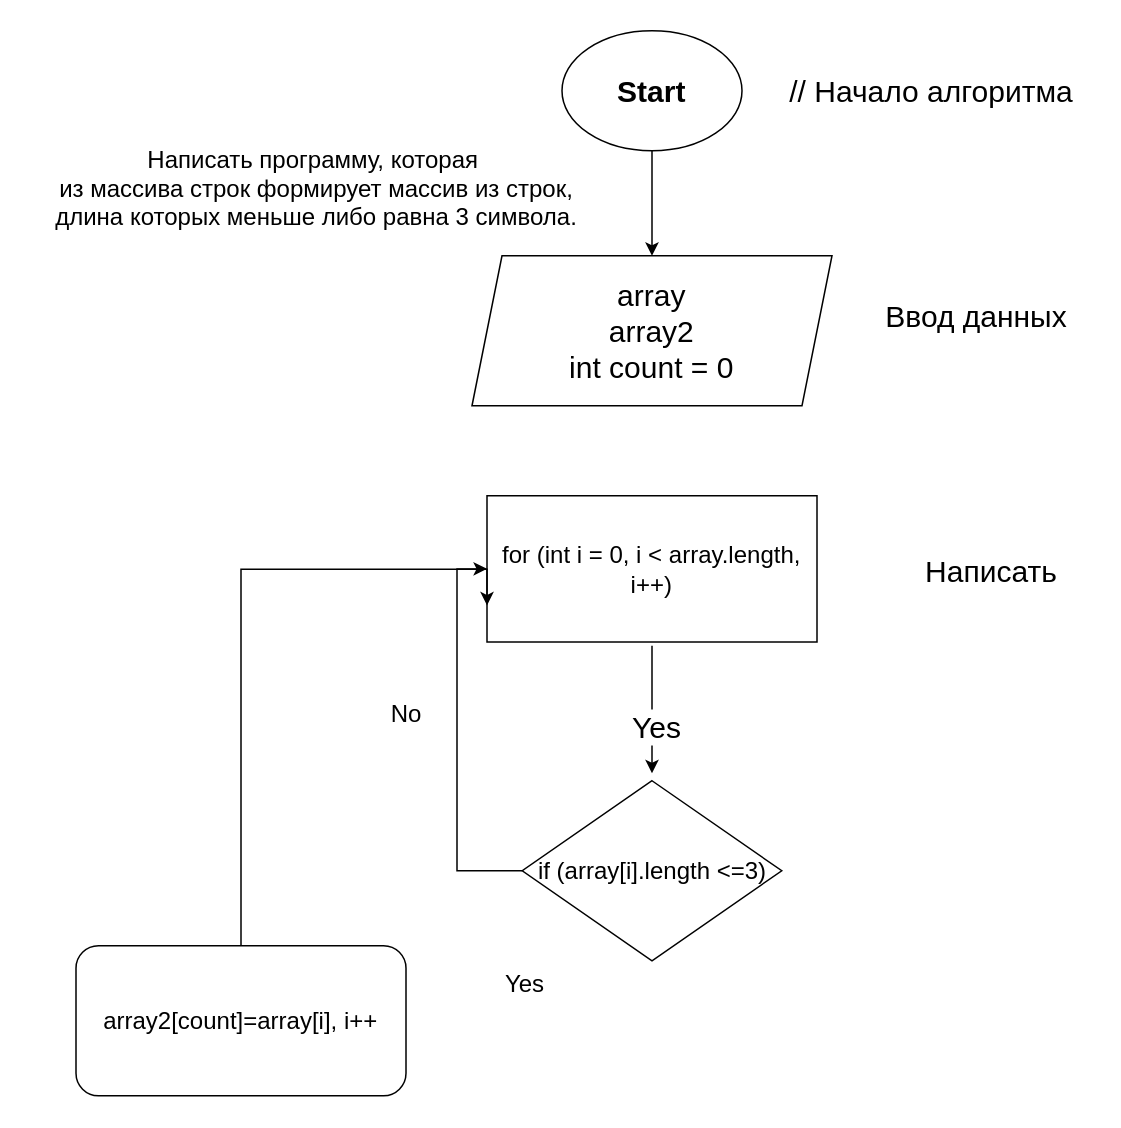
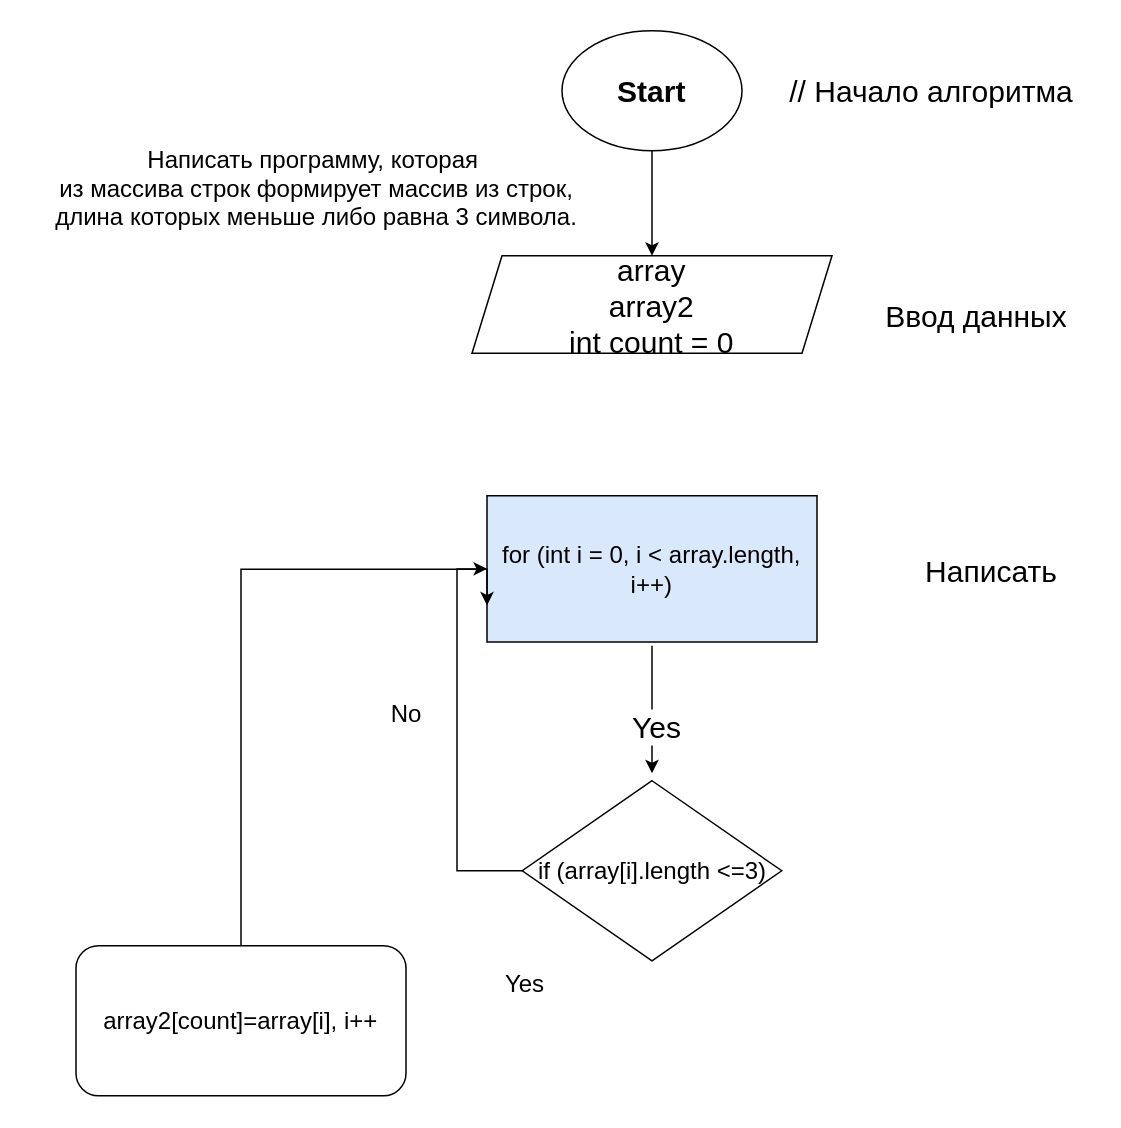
node "array array2 int count = 0": size 360x150 -> 360x98
node "for (int i = 0, i < array.length, i++)": fillcolor #ffffff -> #dae8fc
